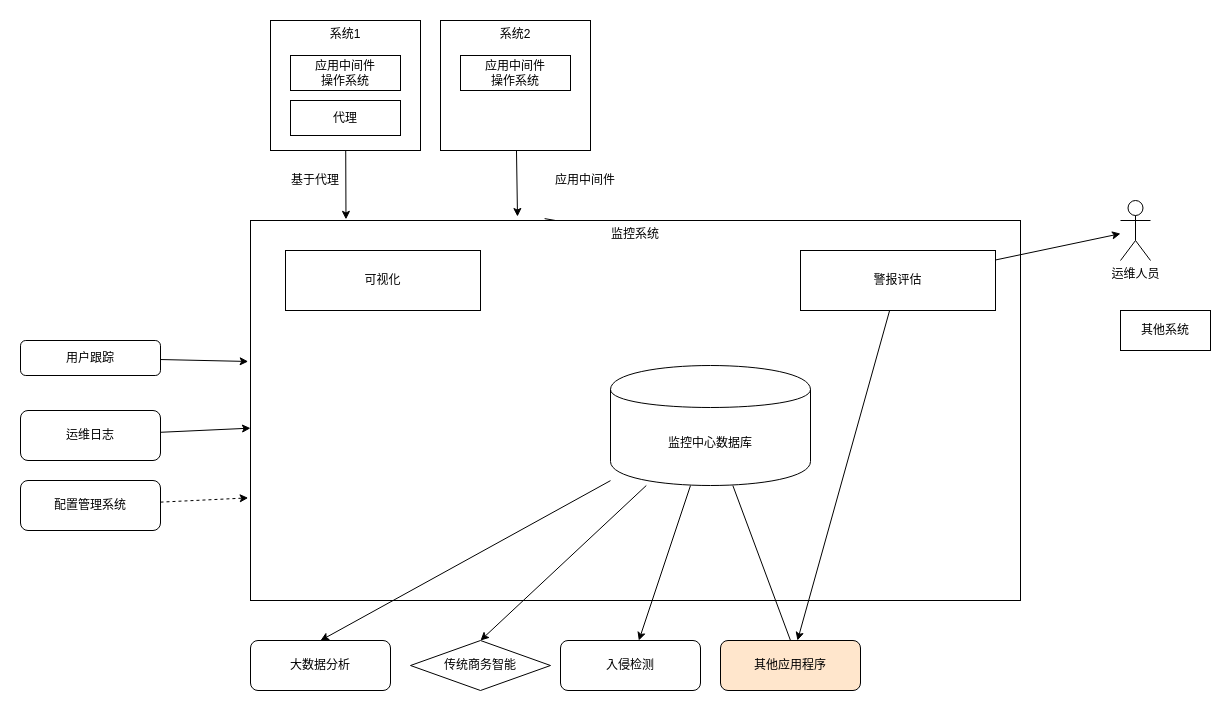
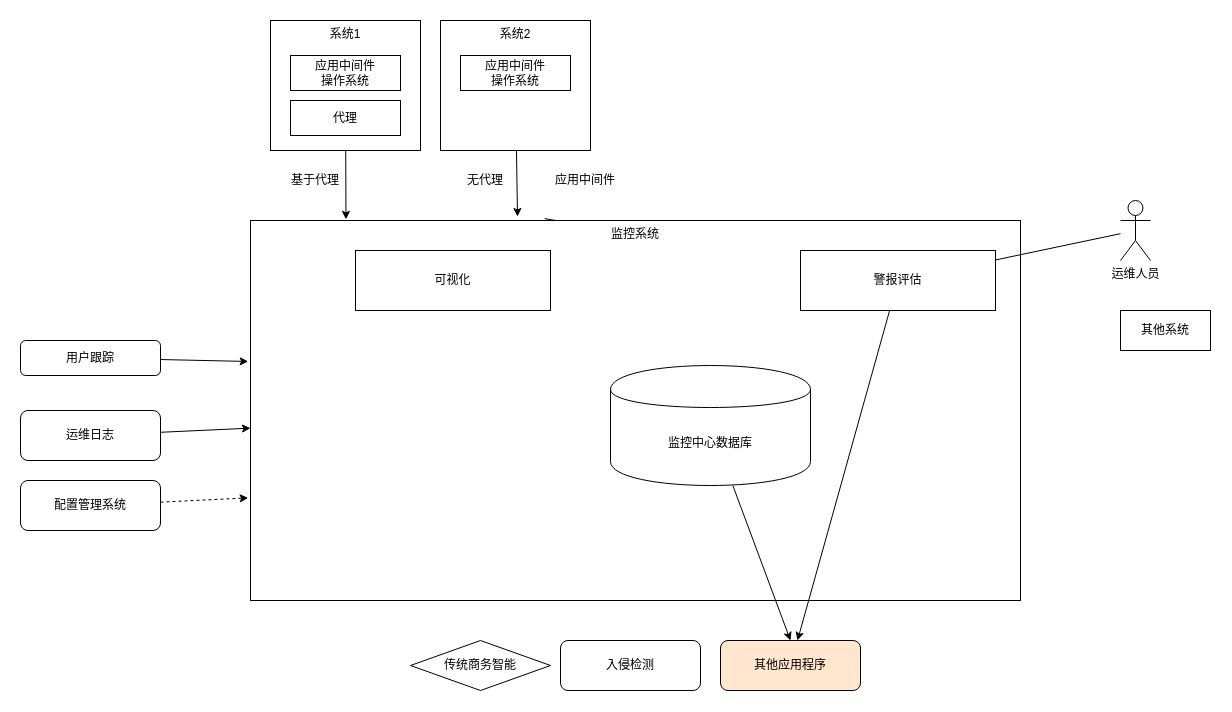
node "无代理": added
edge "警报评估" -> "运维人员": arrowhead classic -> none
node "可视化": moved (383, 281) -> (453, 281)
edge "监控中心数据库" -> "大数据分析": removed
edge "监控中心数据库" -> "入侵检测": removed
edge "监控中心数据库" -> "传统商务智能": removed
edge "监控中心数据库" -- "其他应用程序": arrowhead none -> classic
node "大数据分析": removed
